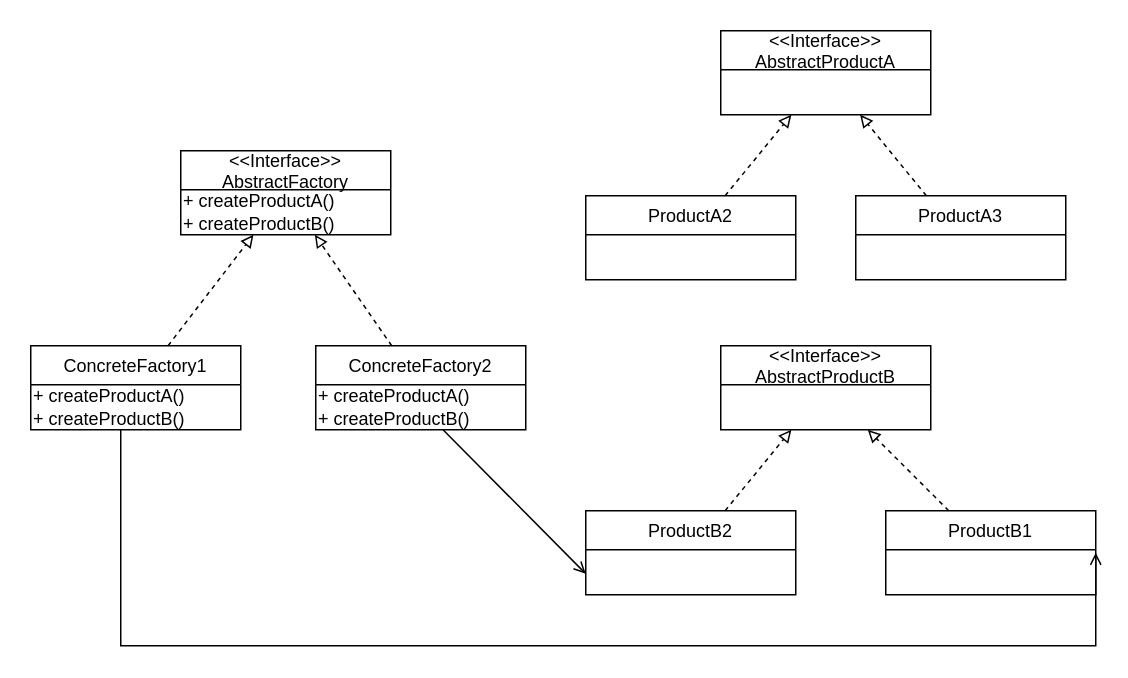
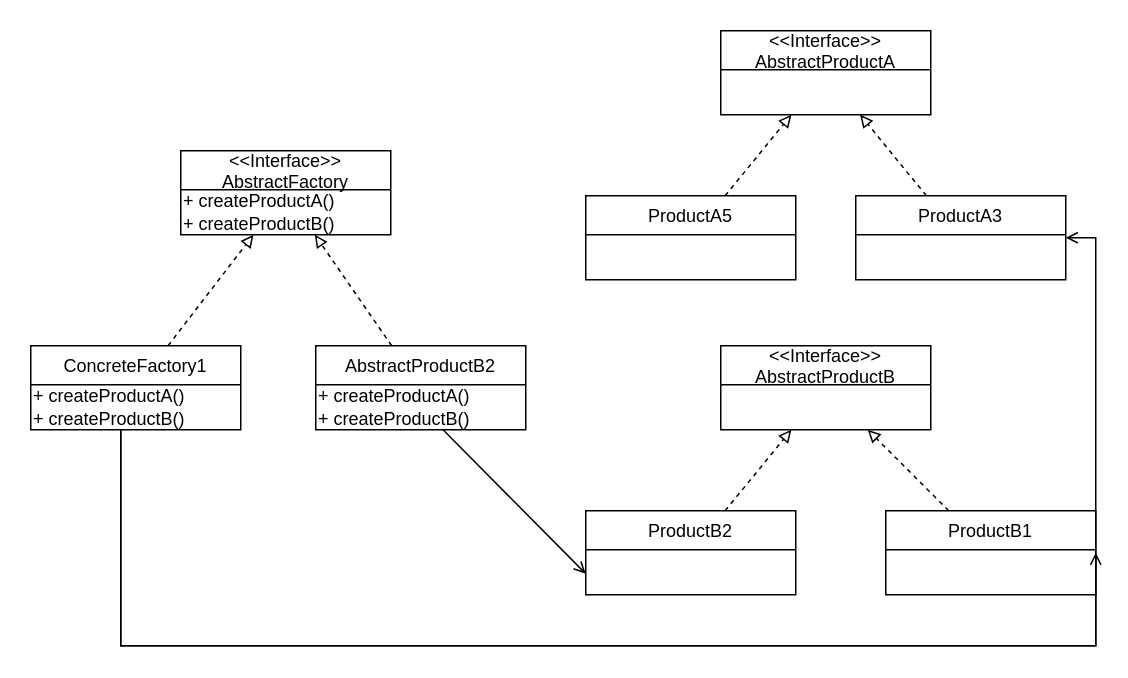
node "ProductA2": label "ProductA2" -> "ProductA5"
edge "ConcreteFactory1" -> "ProductA3": added
node "ConcreteFactory2": label "ConcreteFactory2" -> "AbstractProductB2"
